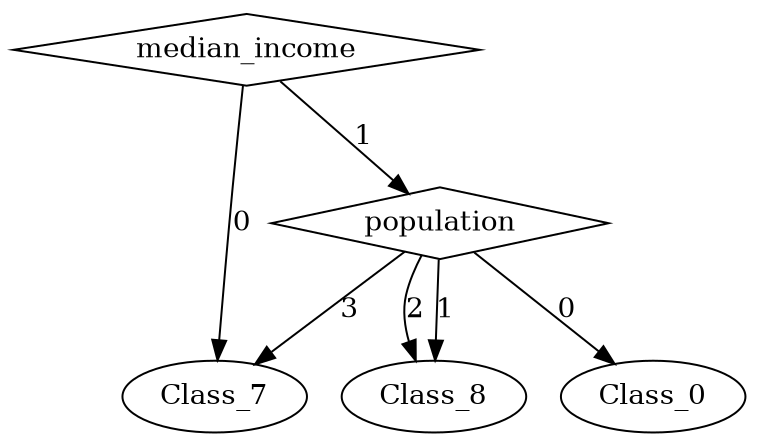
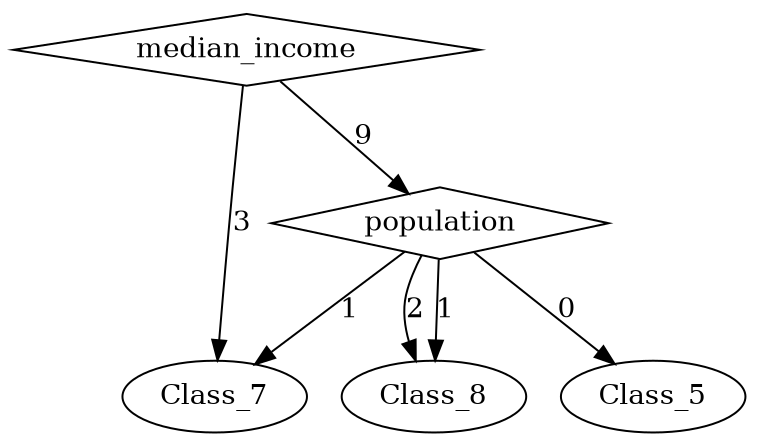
edge "median_income" -> "population": label "1" -> "9"
edge "median_income" -> "Class_7": label "0" -> "3"
edge "population" -> "Class_7": label "3" -> "1"
node "Class_0": label "Class_0" -> "Class_5"
